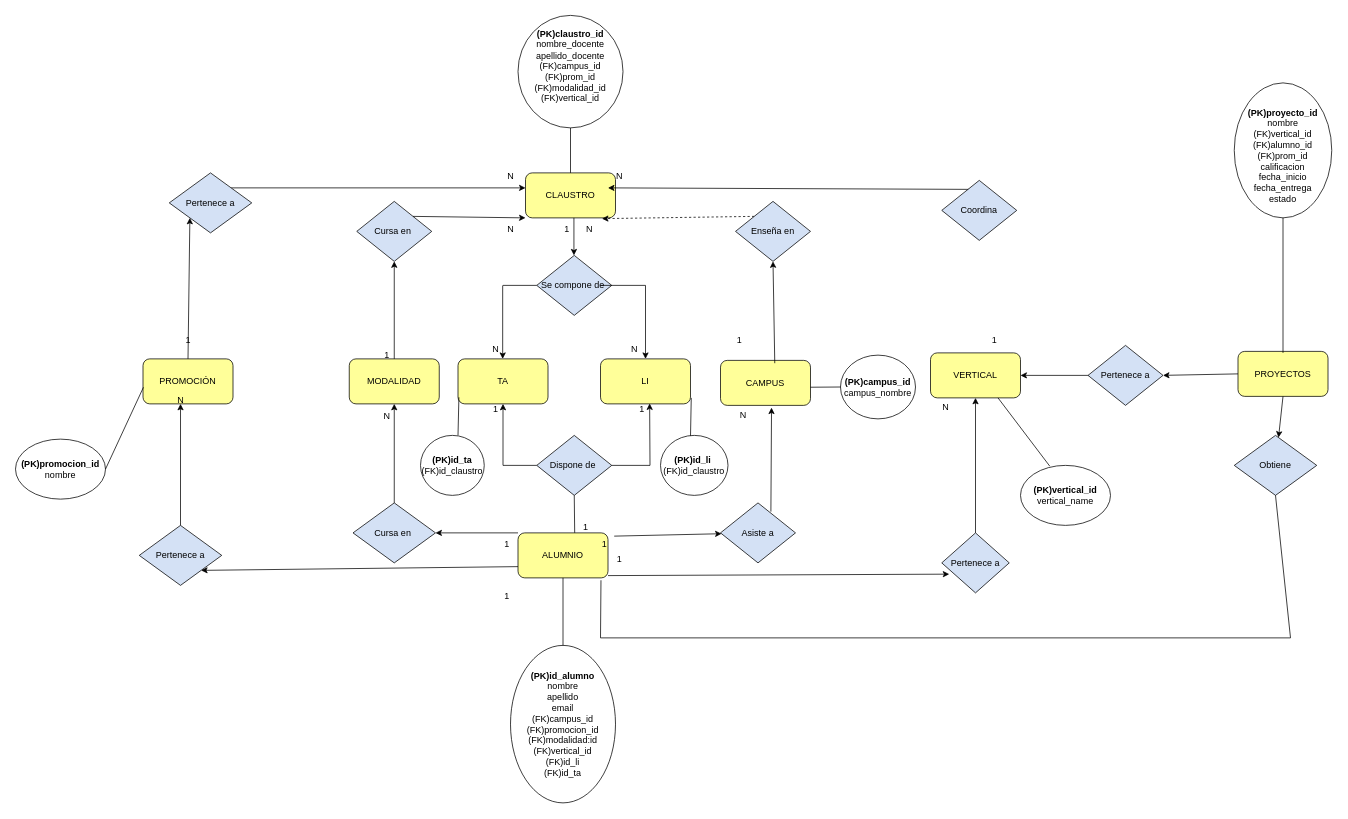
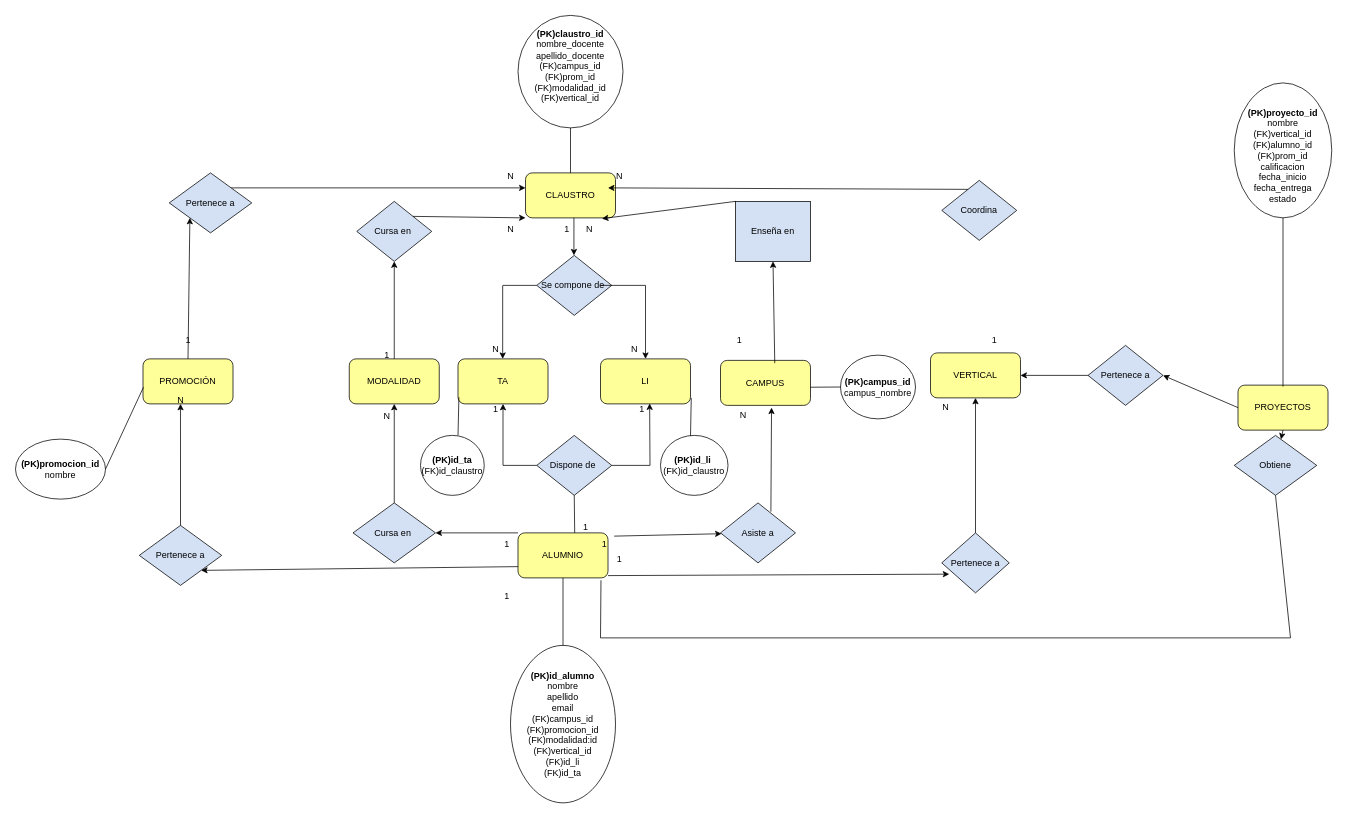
edge "Enseña en" -> "CLAUSTRO": style dashed -> solid
node "Enseña en": shape diamond -> rectangle
node "PROYECTOS": moved (1283, 374) -> (1283, 408)
edge "VERTICAL" -- "(PK)vertical_id vertical_name": removed
node "(PK)vertical_id vertical_name": removed
